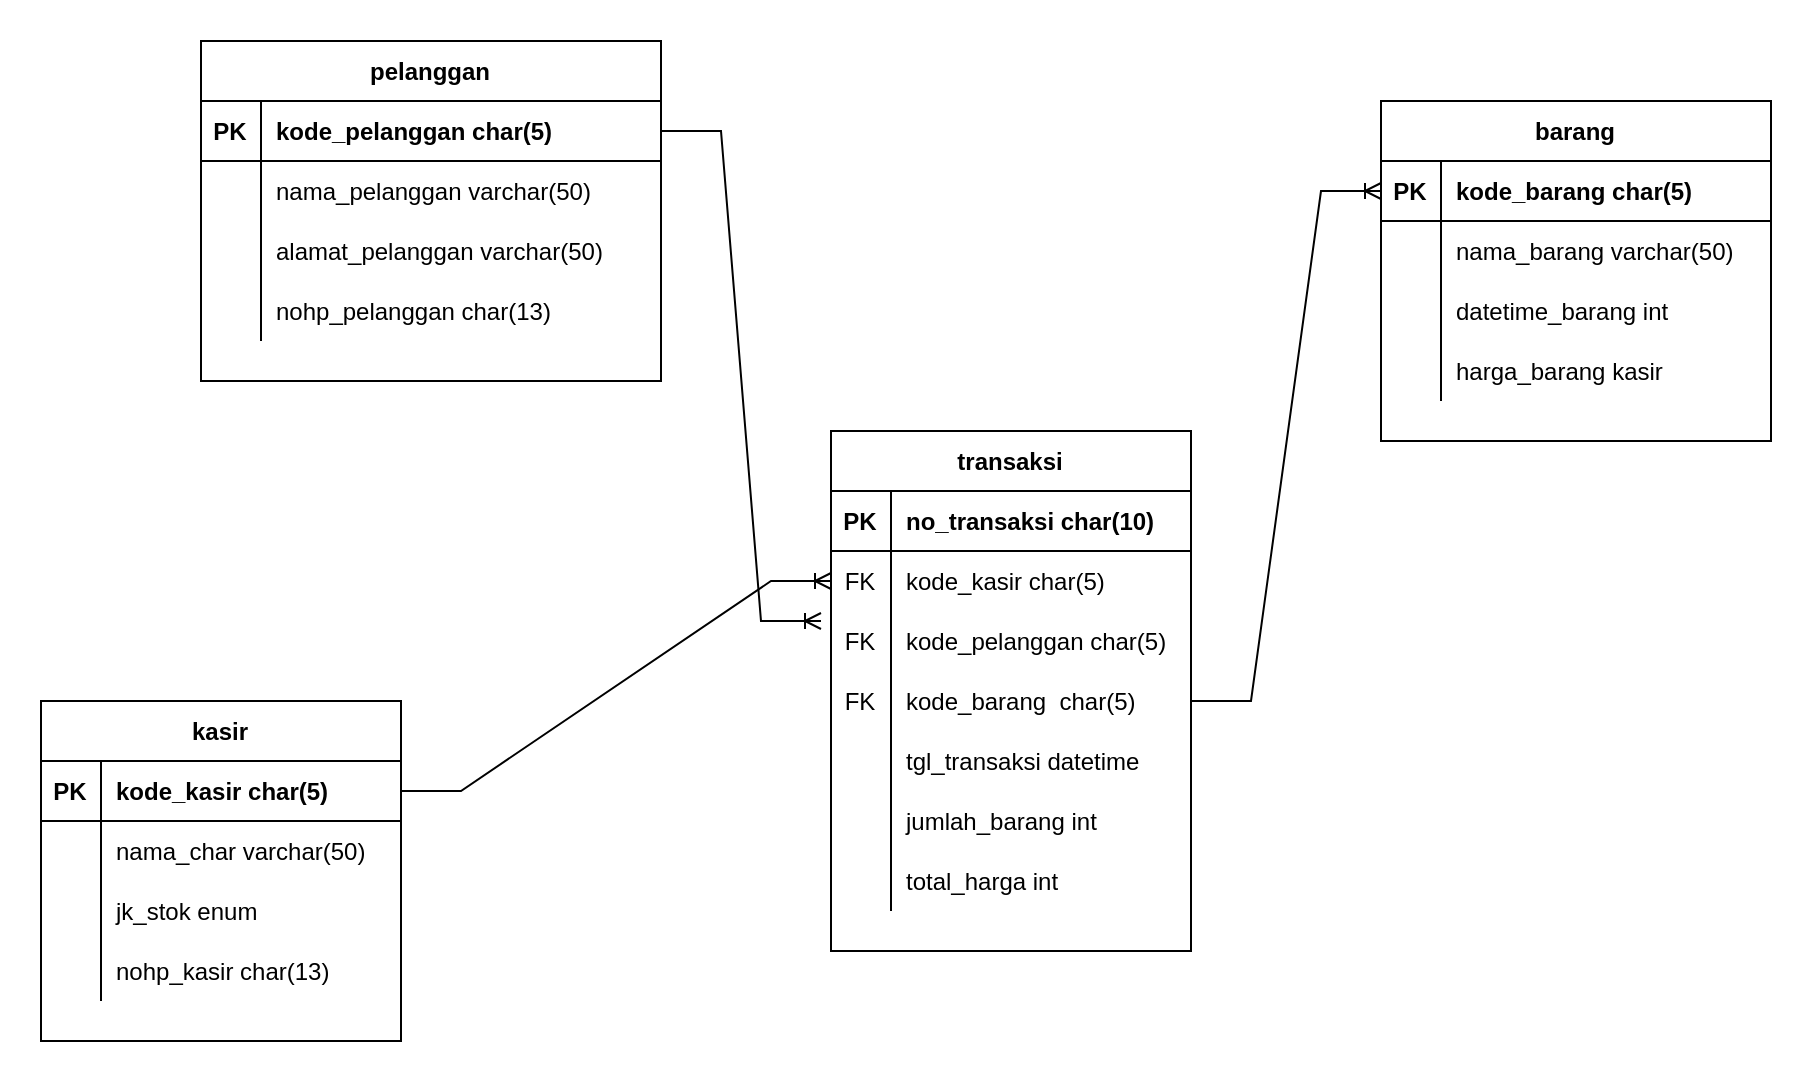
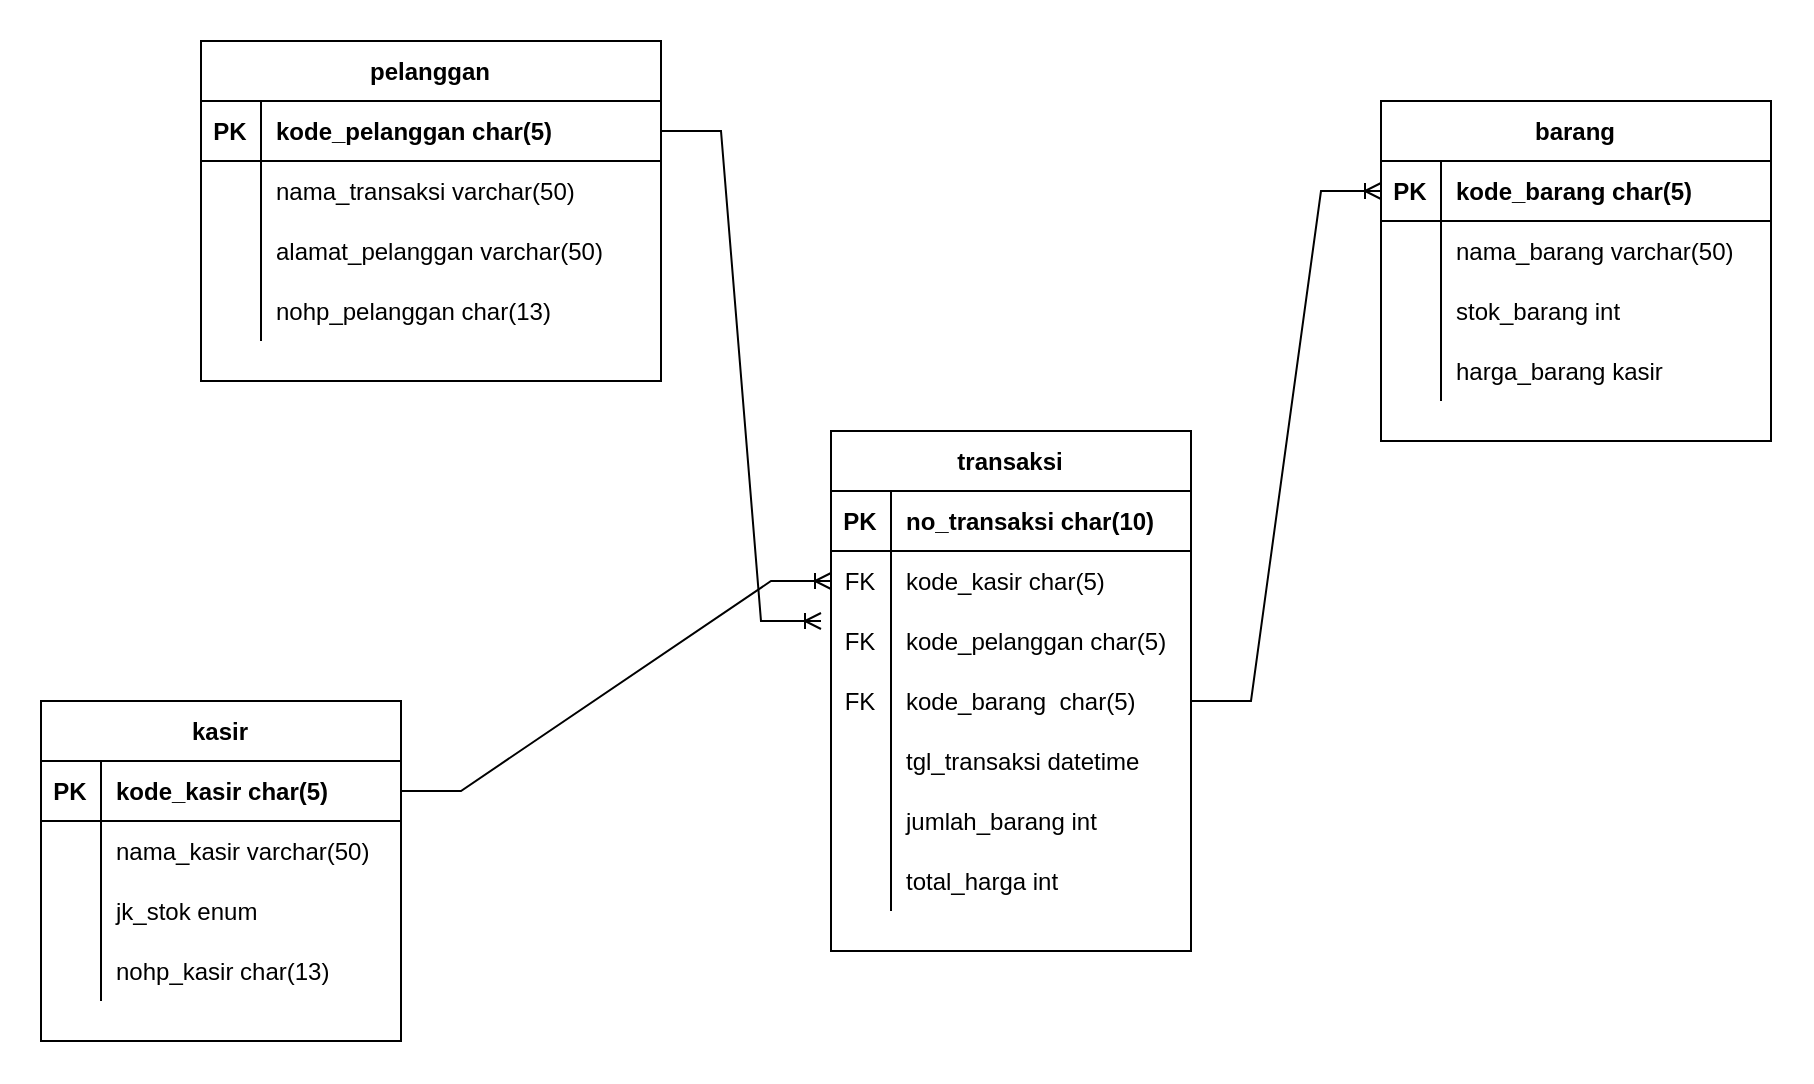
node "nama_pelanggan varchar(50)": label "nama_pelanggan varchar(50)" -> "nama_transaksi varchar(50)"
node "datetime_barang int": label "datetime_barang int" -> "stok_barang int"
node "nama_char varchar(50)": label "nama_char varchar(50)" -> "nama_kasir varchar(50)"
